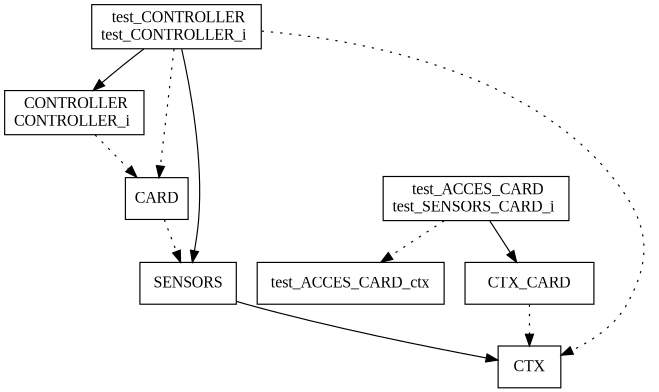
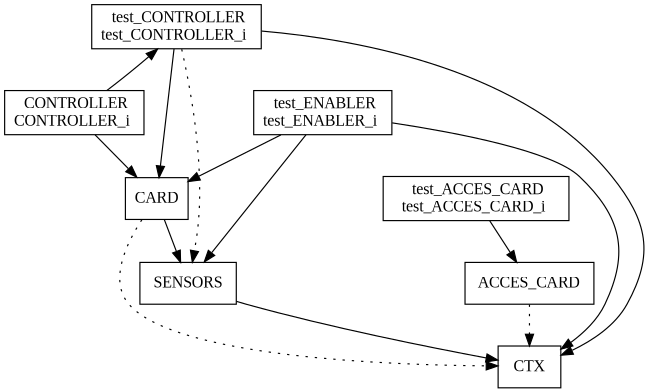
edge "test_CONTROLLER test_CONTROLLER_i" -> "CONTROLLER CONTROLLER_i": reversed
edge "test_CONTROLLER test_CONTROLLER_i" -> "CARD": style dotted -> solid
node "test_ENABLER test_ENABLER_i": added
edge "test_CONTROLLER test_CONTROLLER_i" -> "CTX": style dotted -> solid
edge "test_CONTROLLER test_CONTROLLER_i" -> "SENSORS": style solid -> dotted
edge "CONTROLLER CONTROLLER_i" -> "CARD": style dotted -> solid
node "test_ACCES_CARD test_SENSORS_CARD_i": label "test_ACCES_CARD test_SENSORS_CARD_i" -> "test_ACCES_CARD test_ACCES_CARD_i"
edge "CARD" -> "SENSORS": style dotted -> solid
node "test_ACCES_CARD_ctx": removed
node "CTX_CARD": label "CTX_CARD" -> "ACCES_CARD"
edge "CARD" -> "CTX": added
